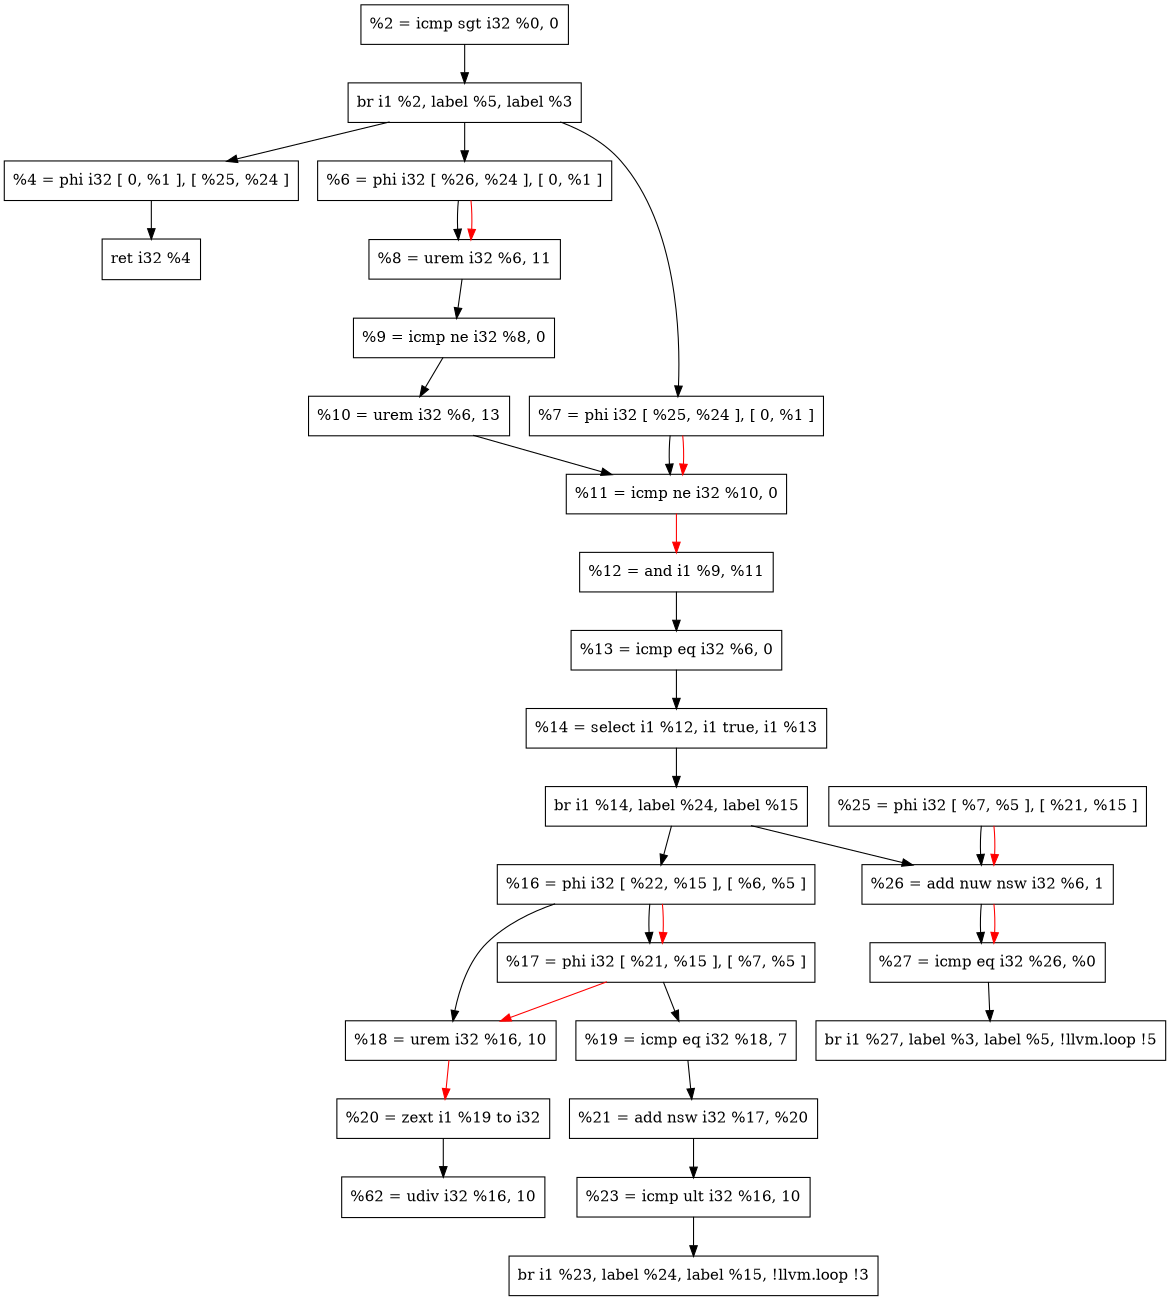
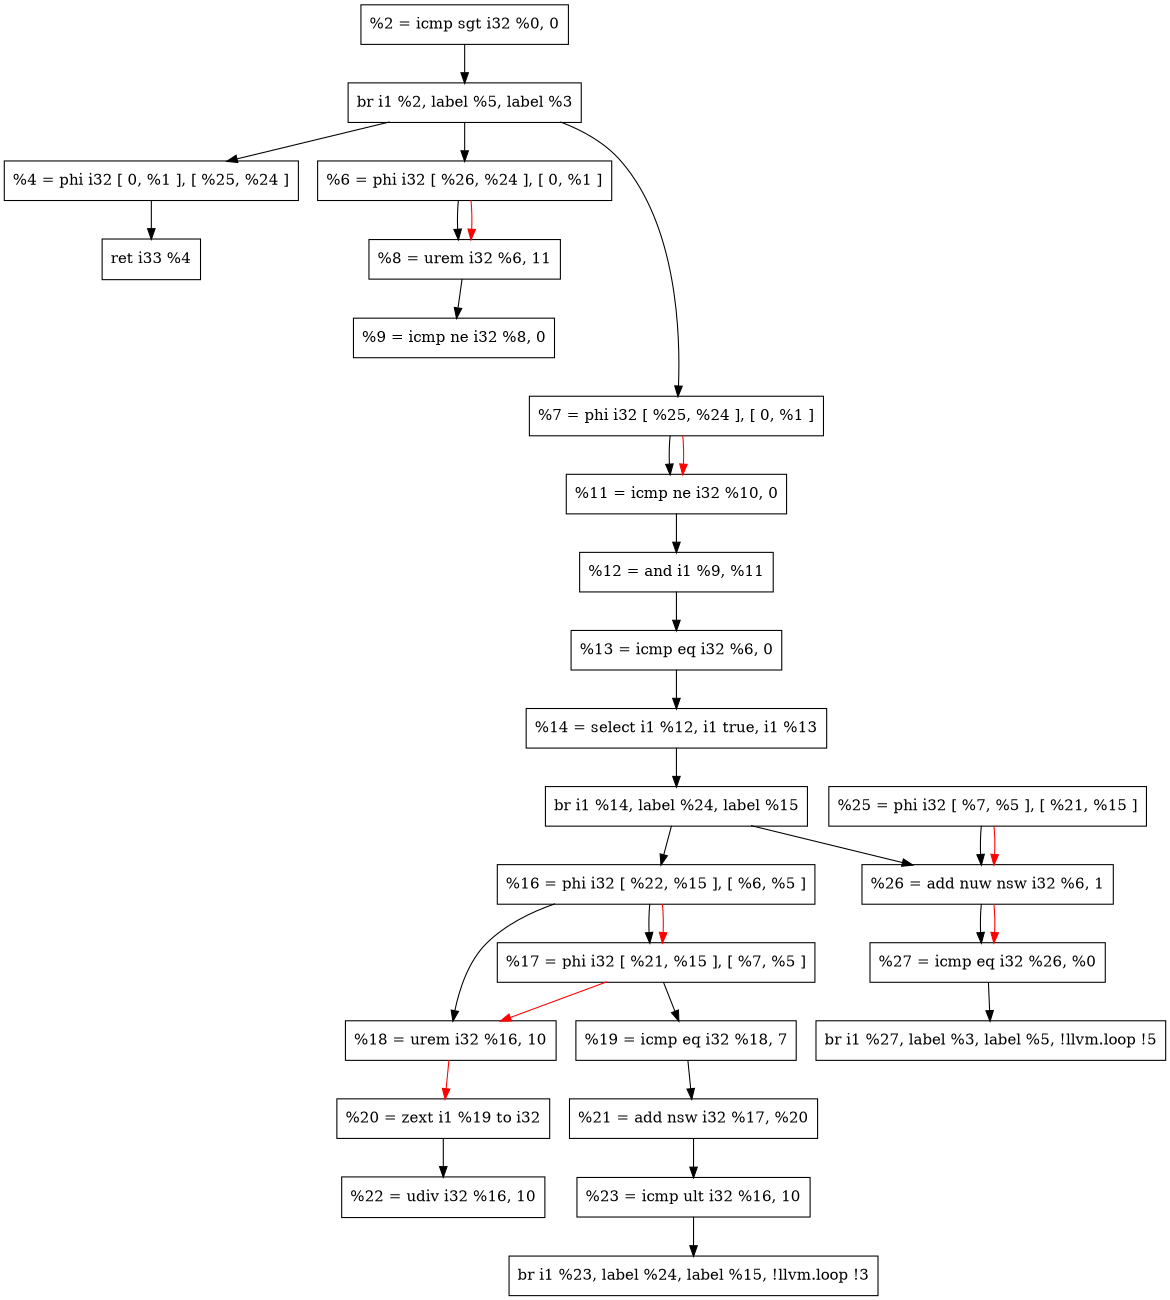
node "ret i32 %4": label "ret i32 %4" -> "ret i33 %4"
node "%10 = urem i32 %6, 13": removed
edge "%11 = icmp ne i32 %10, 0" -> "%12 = and i1 %9, %11": color red -> black
node "%62 = udiv i32 %16, 10": label "%62 = udiv i32 %16, 10" -> "%22 = udiv i32 %16, 10"
